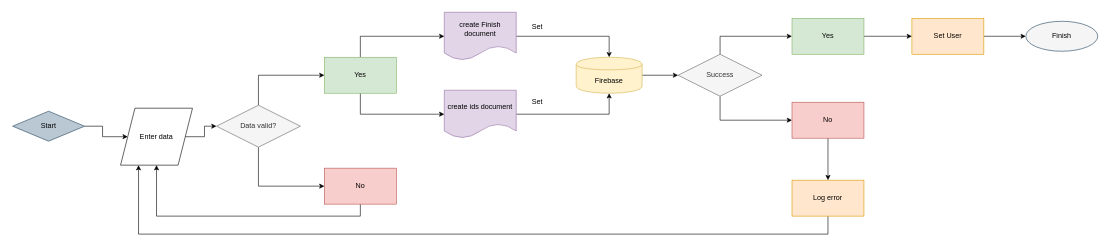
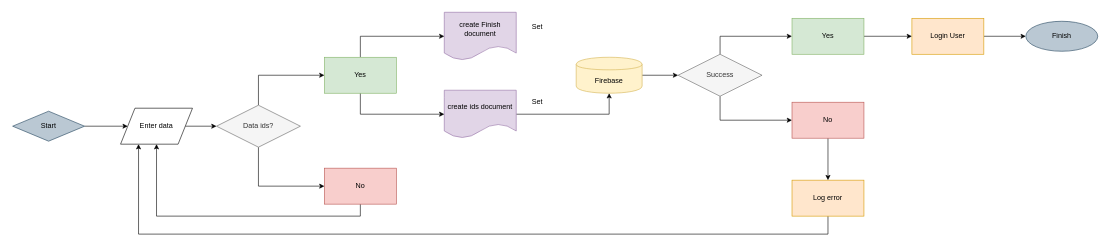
edge "create Finish document" -> "Firebase": removed
node "Set User": label "Set User" -> "Login User"
node "Finish": fillcolor #f5f5f5 -> #bac8d3
node "Data valid?": label "Data valid?" -> "Data ids?"
node "Enter data": size 72x57 -> 72x36
